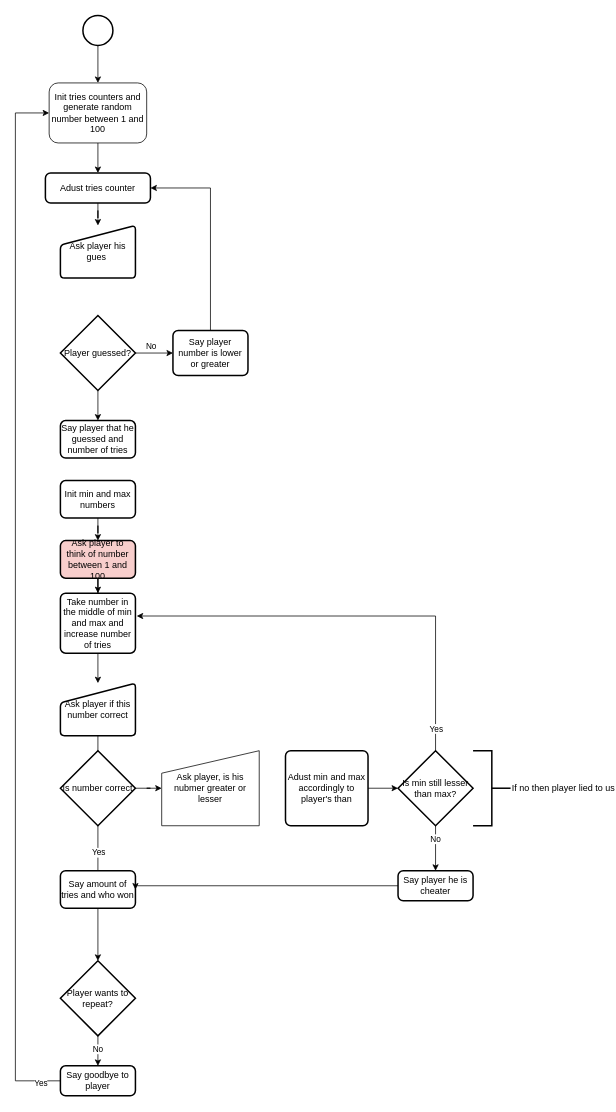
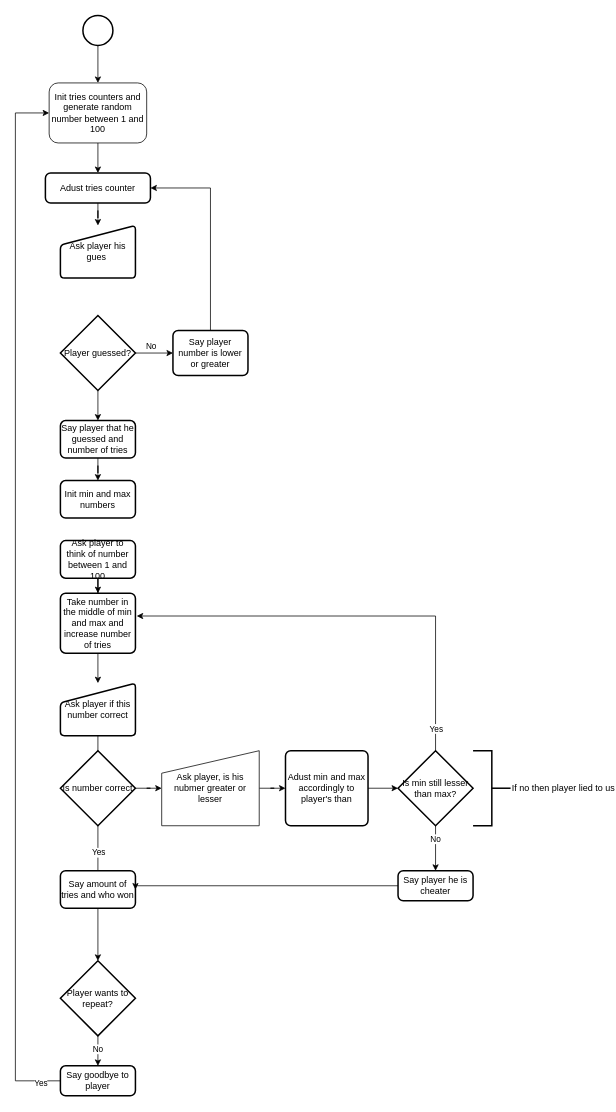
edge "Say player that he guessed and number of tries" -> "Init min and max numbers": added
edge "Init min and max numbers" -> "Ask player to think of number between 1 and 100": removed
node "Ask player to think of number between 1 and 100": fillcolor #f8cecc -> #ffffff
edge "Ask player, is his nubmer greater or lesser" -> "Adust min and max accordingly to player's than": added
